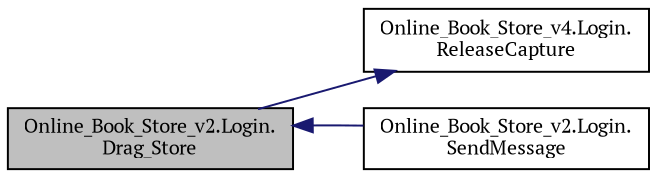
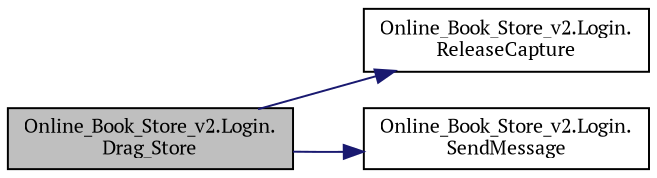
node "Online_Book_Store_v4.Login. ReleaseCapture": label "Online_Book_Store_v4.Login. ReleaseCapture" -> "Online_Book_Store_v2.Login. ReleaseCapture"
edge "Online_Book_Store_v2.Login. SendMessage" -> "Online_Book_Store_v2.Login. Drag_Store": reversed
